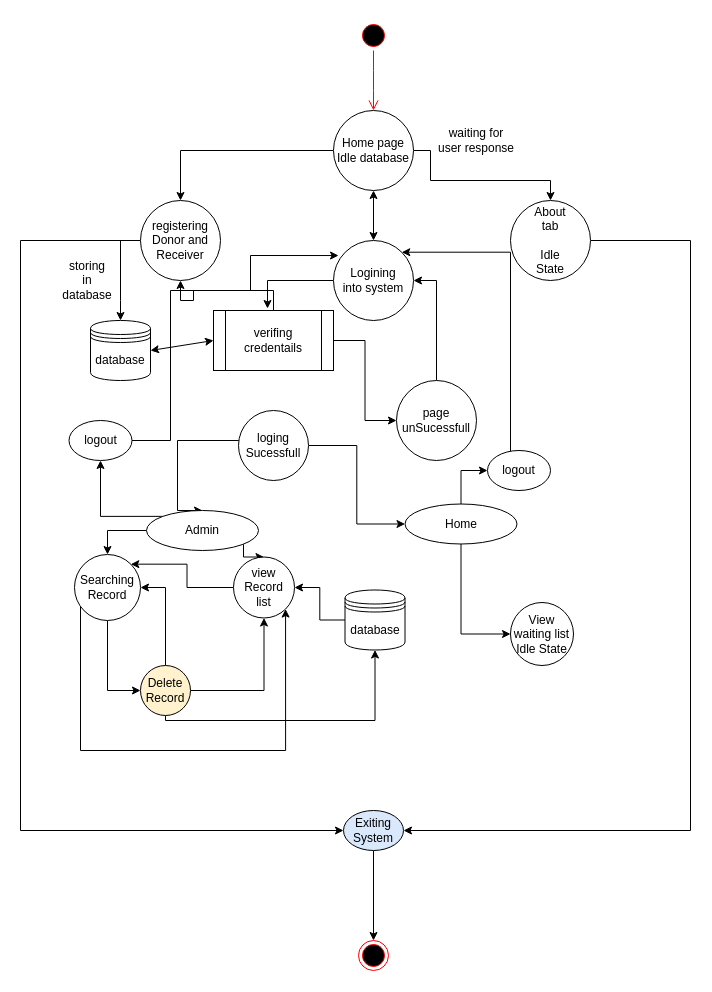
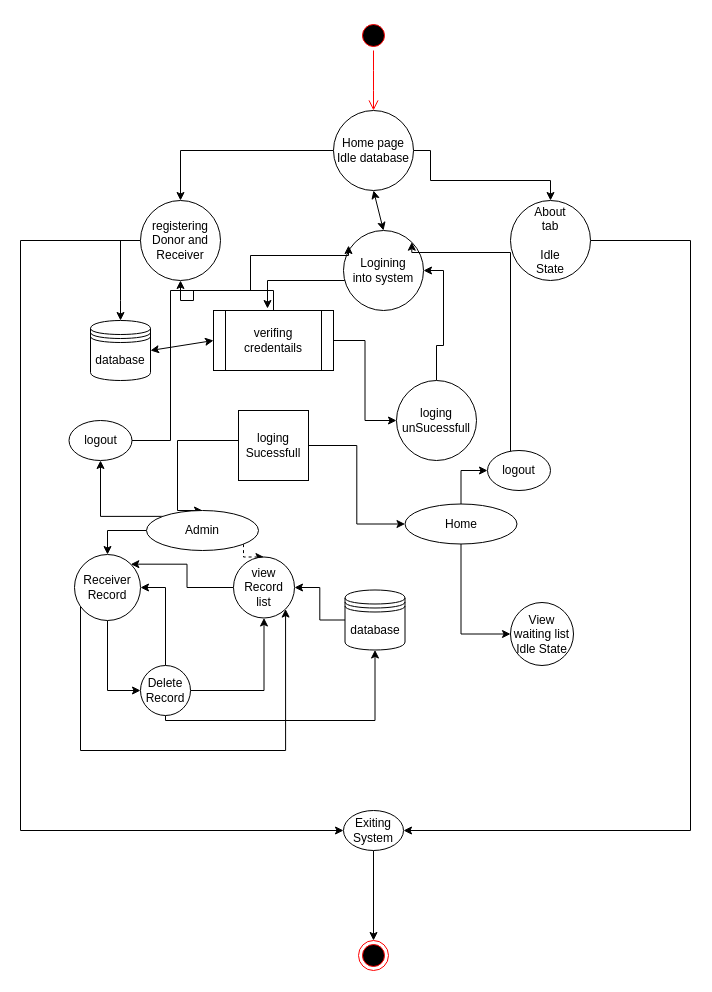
node "waiting for user response": removed
node "storing in database": removed
node "Logining into system": moved (374, 281) -> (384, 271)
node "page unSucessfull": label "page unSucessfull" -> "loging unSucessfull"
node "loging Sucessfull": shape ellipse -> rectangle
edge "Admin" -> "view Record list": style solid -> dashed
node "Searching Record": label "Searching Record" -> "Receiver Record"
node "Delete Record": fillcolor #fff2cc -> #ffffff
node "Exiting System": fillcolor #dae8fc -> #ffffff
